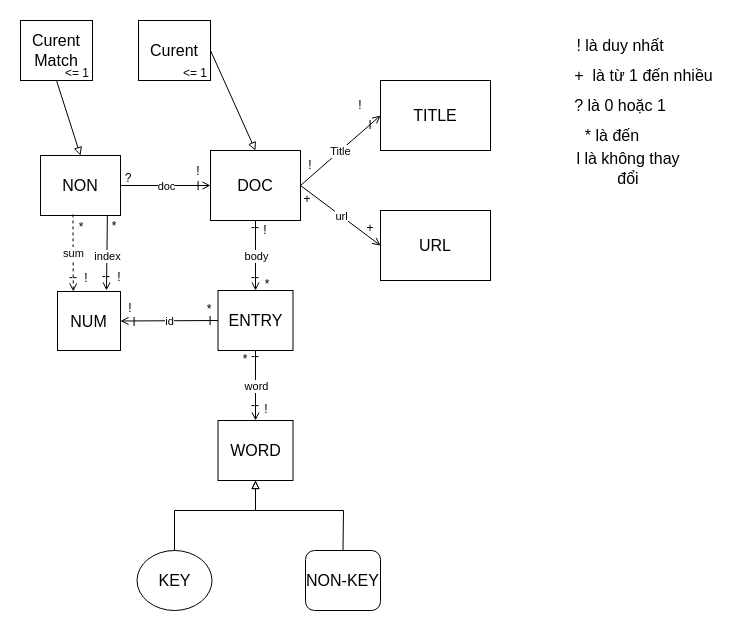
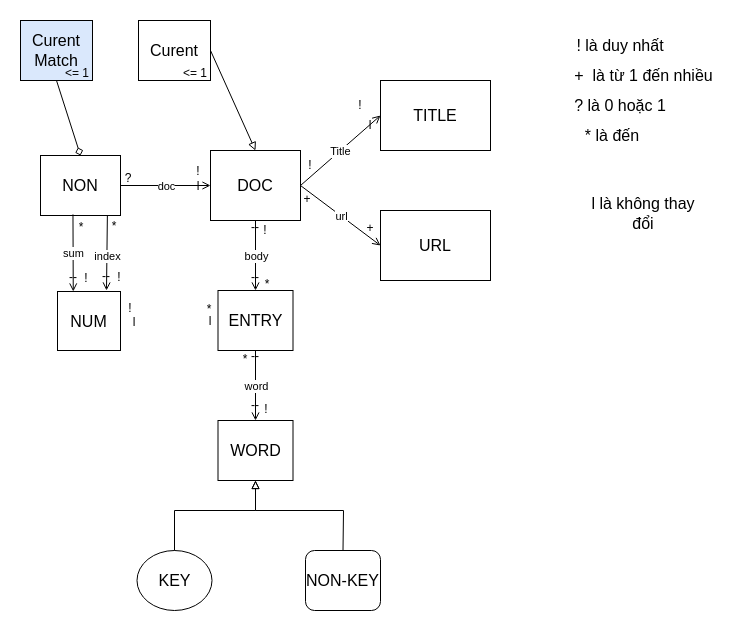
node "Curent Match": fillcolor #ffffff -> #dae8fc
edge "Curent Match" -> "NON": arrowhead block -> diamond
node "l là không thay đổi": moved (629, 169) -> (644, 214)
edge "NON" -> "NUM": style dashed -> solid
edge "ENTRY" -> "NUM": removed, label "id"
